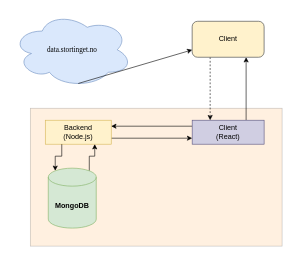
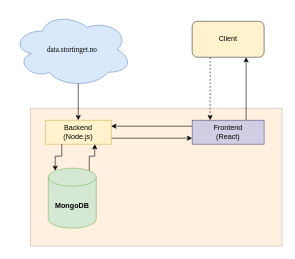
edge "data.stortinget.no" -> "Client": now "data.stortinget.no" -> "Backend (Node.js)"
node "Client (React)": label "Client (React)" -> "Frontend (React)"
